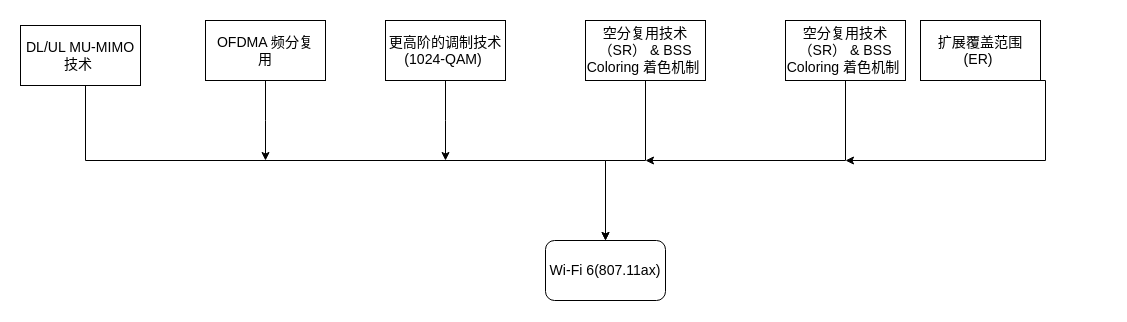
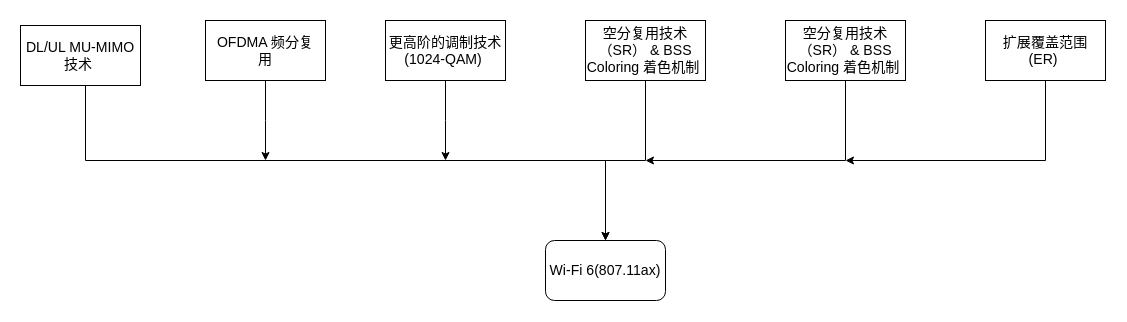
node "扩展覆盖范围 (ER)": moved (981, 51) -> (1046, 51)
